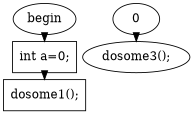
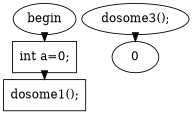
edge "0" -> "dosome3();": reversed
